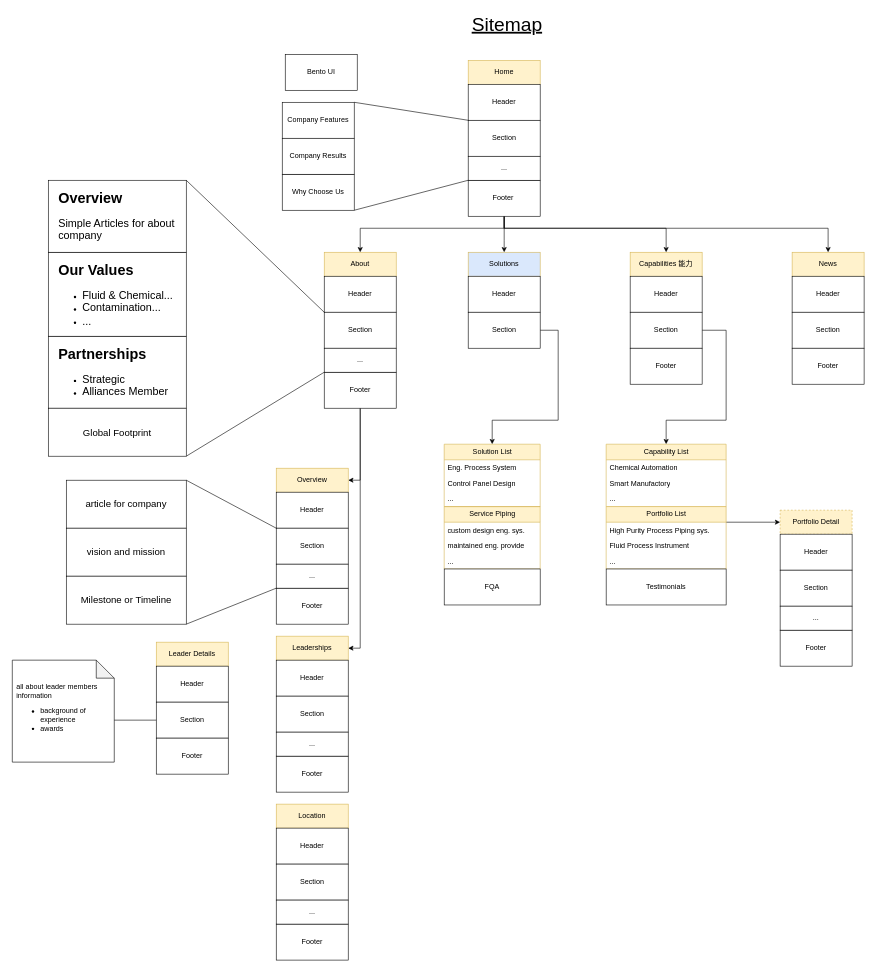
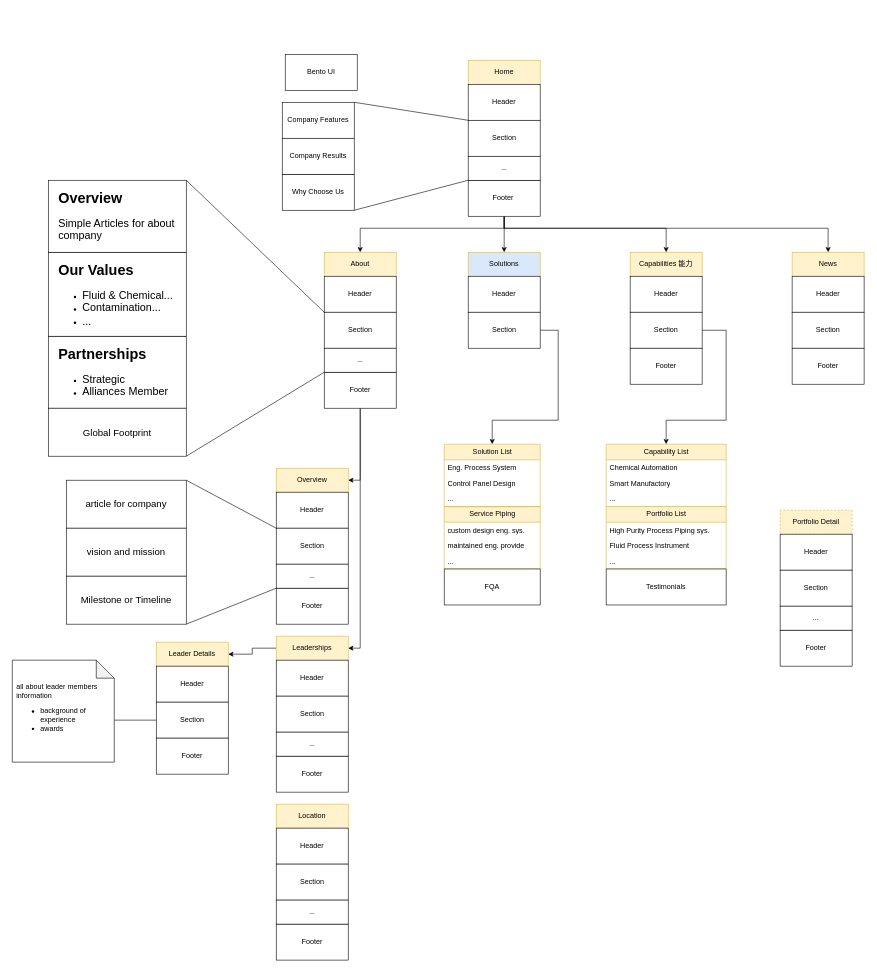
node "Sitemap": removed
edge "Portfolio List" -> "Portfolio Detail": removed
edge "Leaderships" -> "Leader Details": added
